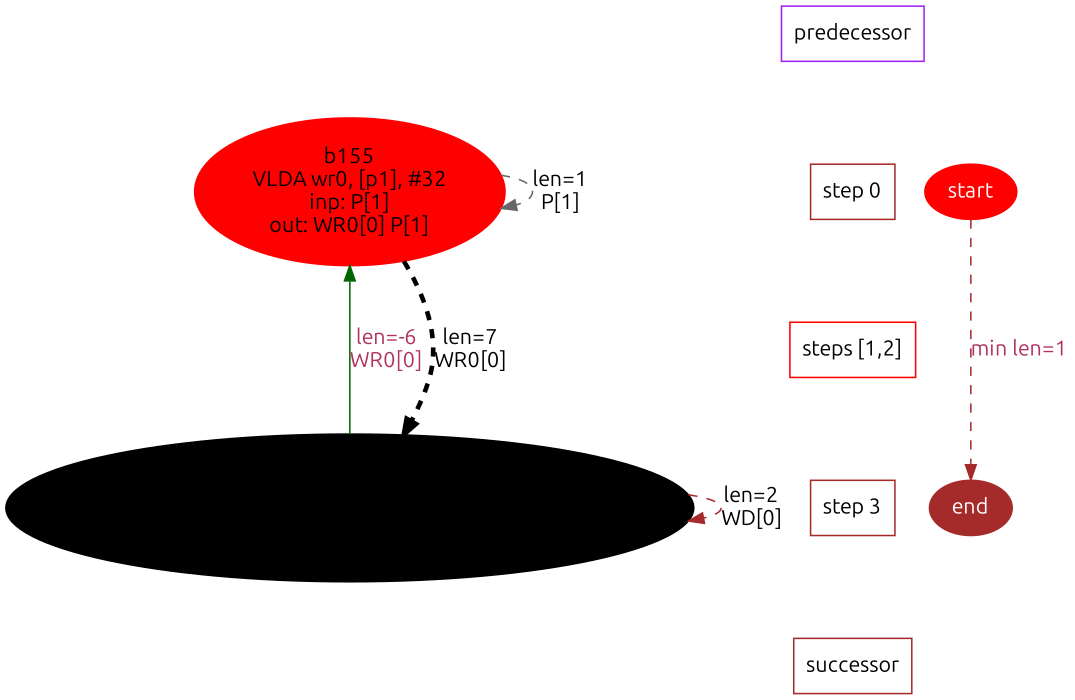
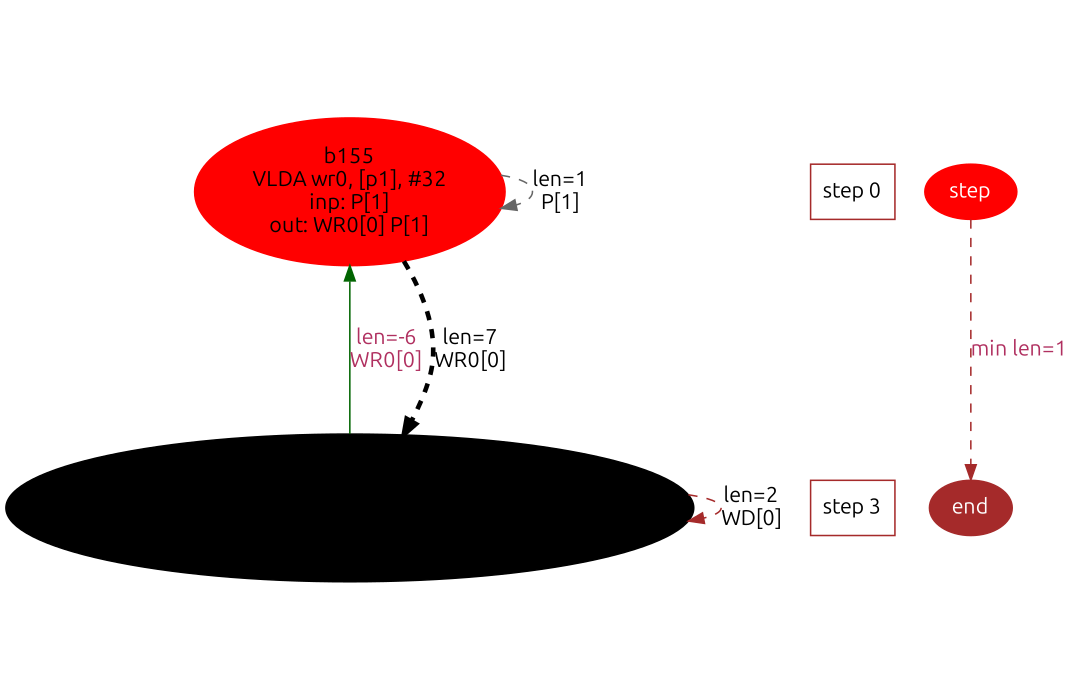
node "predecessor": removed
node "start": label "start" -> "step"
node "steps [1,2]": removed
node "successor": removed
